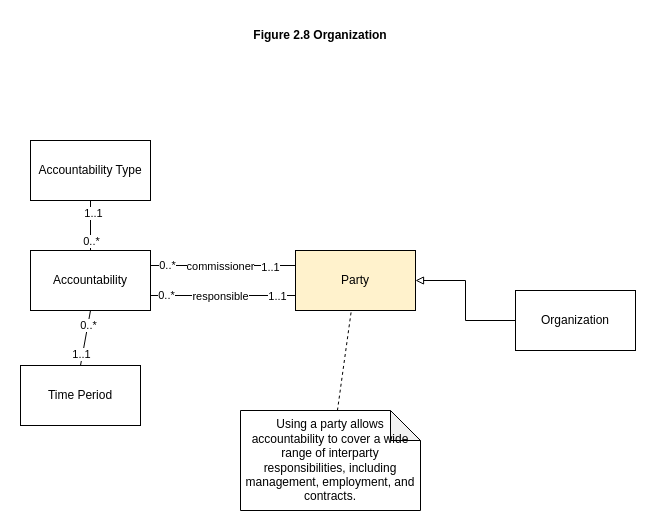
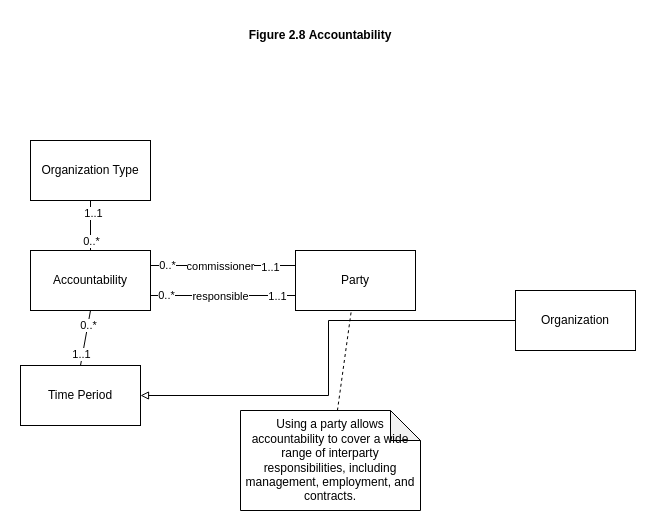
node "Figure 2.8 Organization": label "Figure 2.8 Organization" -> "Figure 2.8 Accountability"
node "Accountability Type": label "Accountability Type" -> "Organization Type"
node "Party": fillcolor #fff2cc -> #ffffff
edge "Organization" -> "Party": now "Organization" -> "Time Period"
